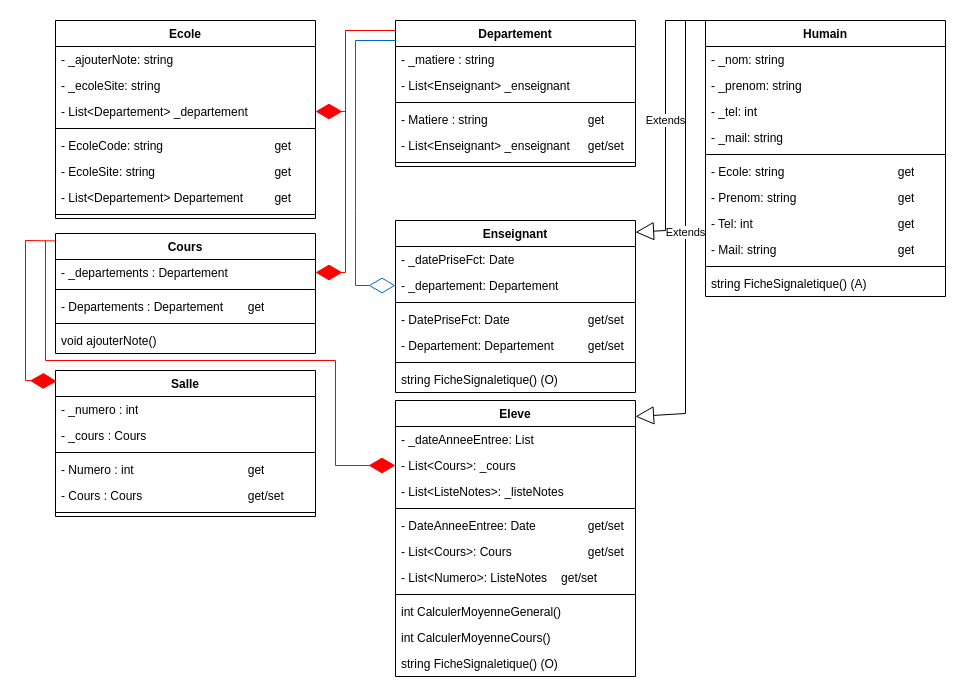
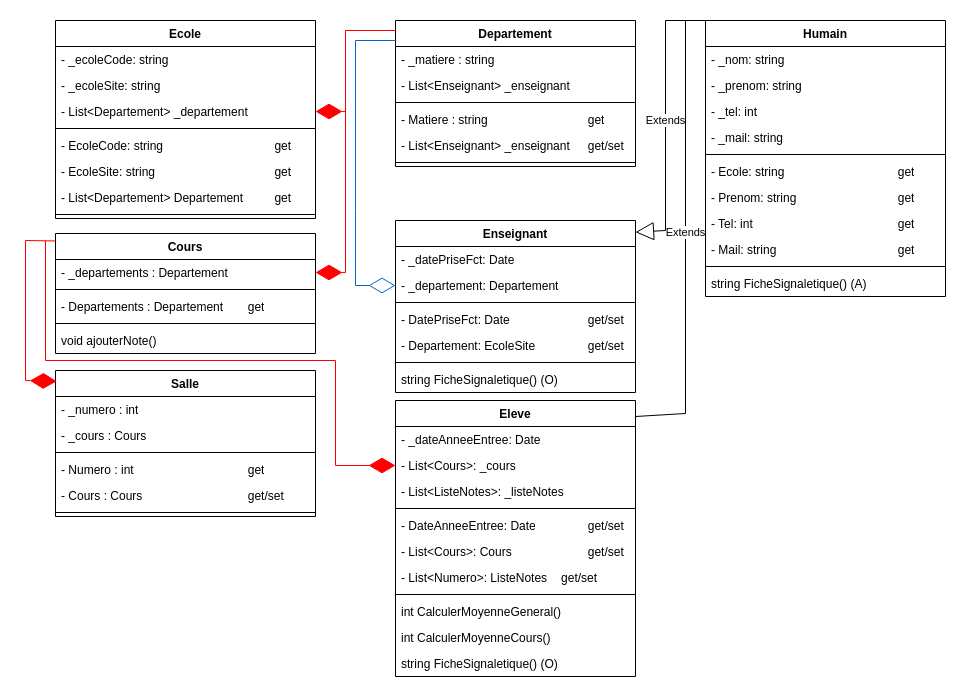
node "- _ajouterNote: string": label "- _ajouterNote: string" -> "- _ecoleCode: string"
node "- Departement: Departement get/set": label "- Departement: Departement get/set" -> "- Departement: EcoleSite get/set"
edge "Humain" -> "Eleve": arrowhead block -> none
node "- _dateAnneeEntree: List": label "- _dateAnneeEntree: List" -> "- _dateAnneeEntree: Date"
